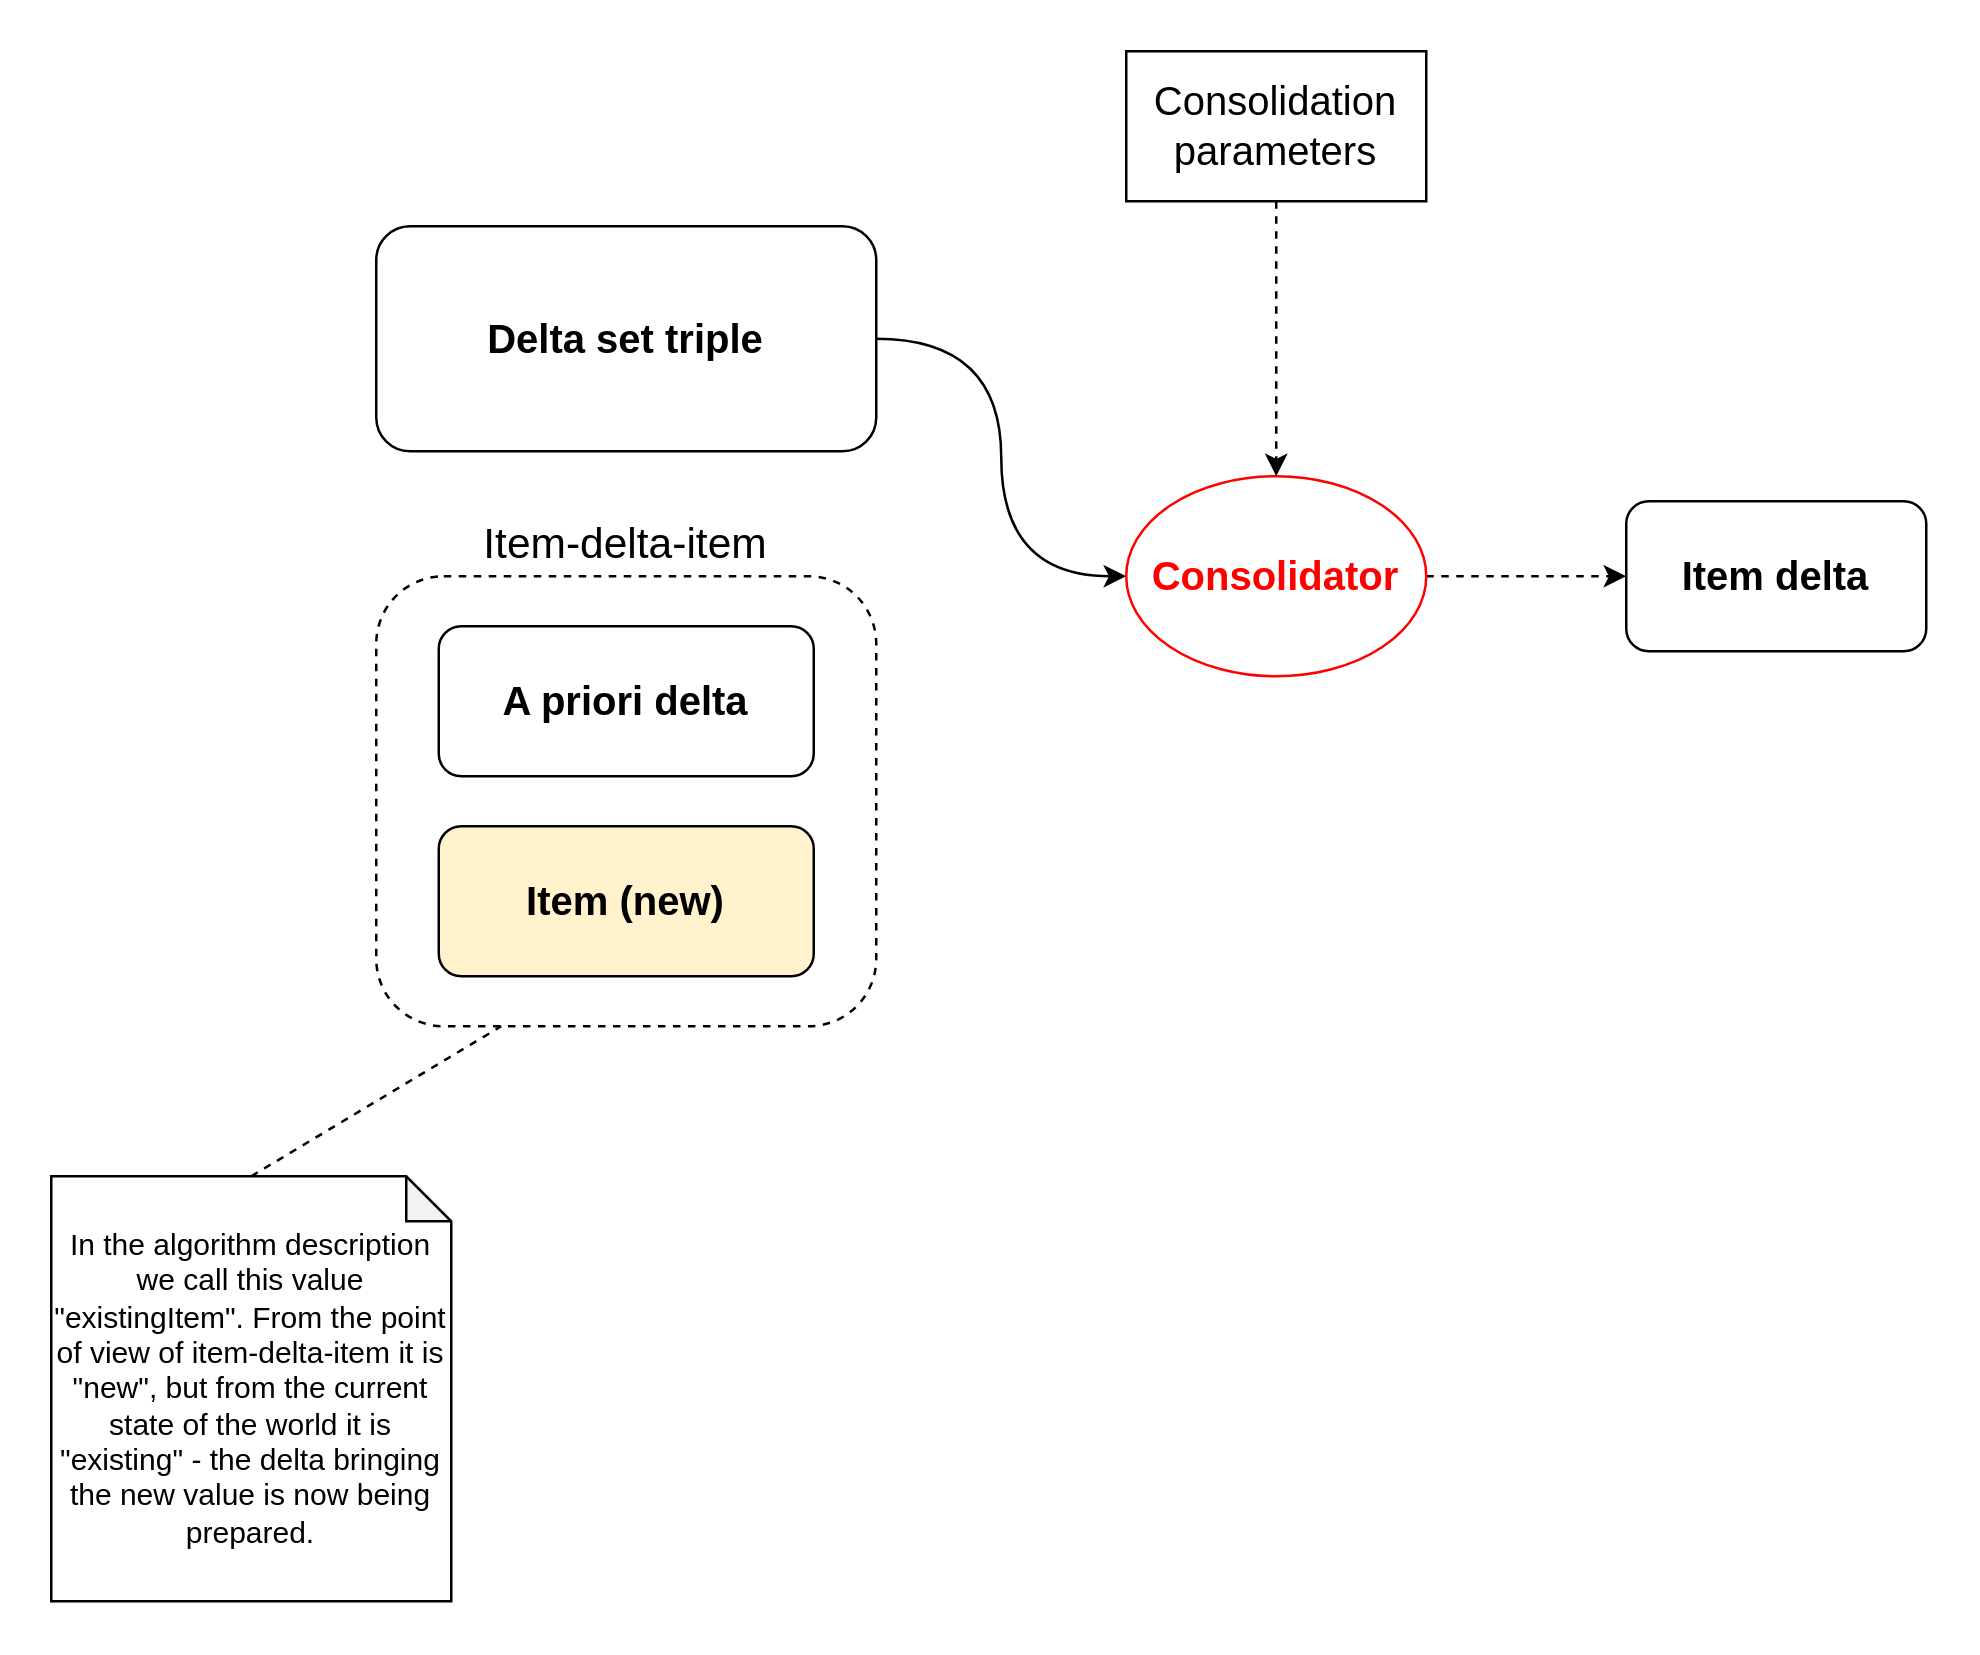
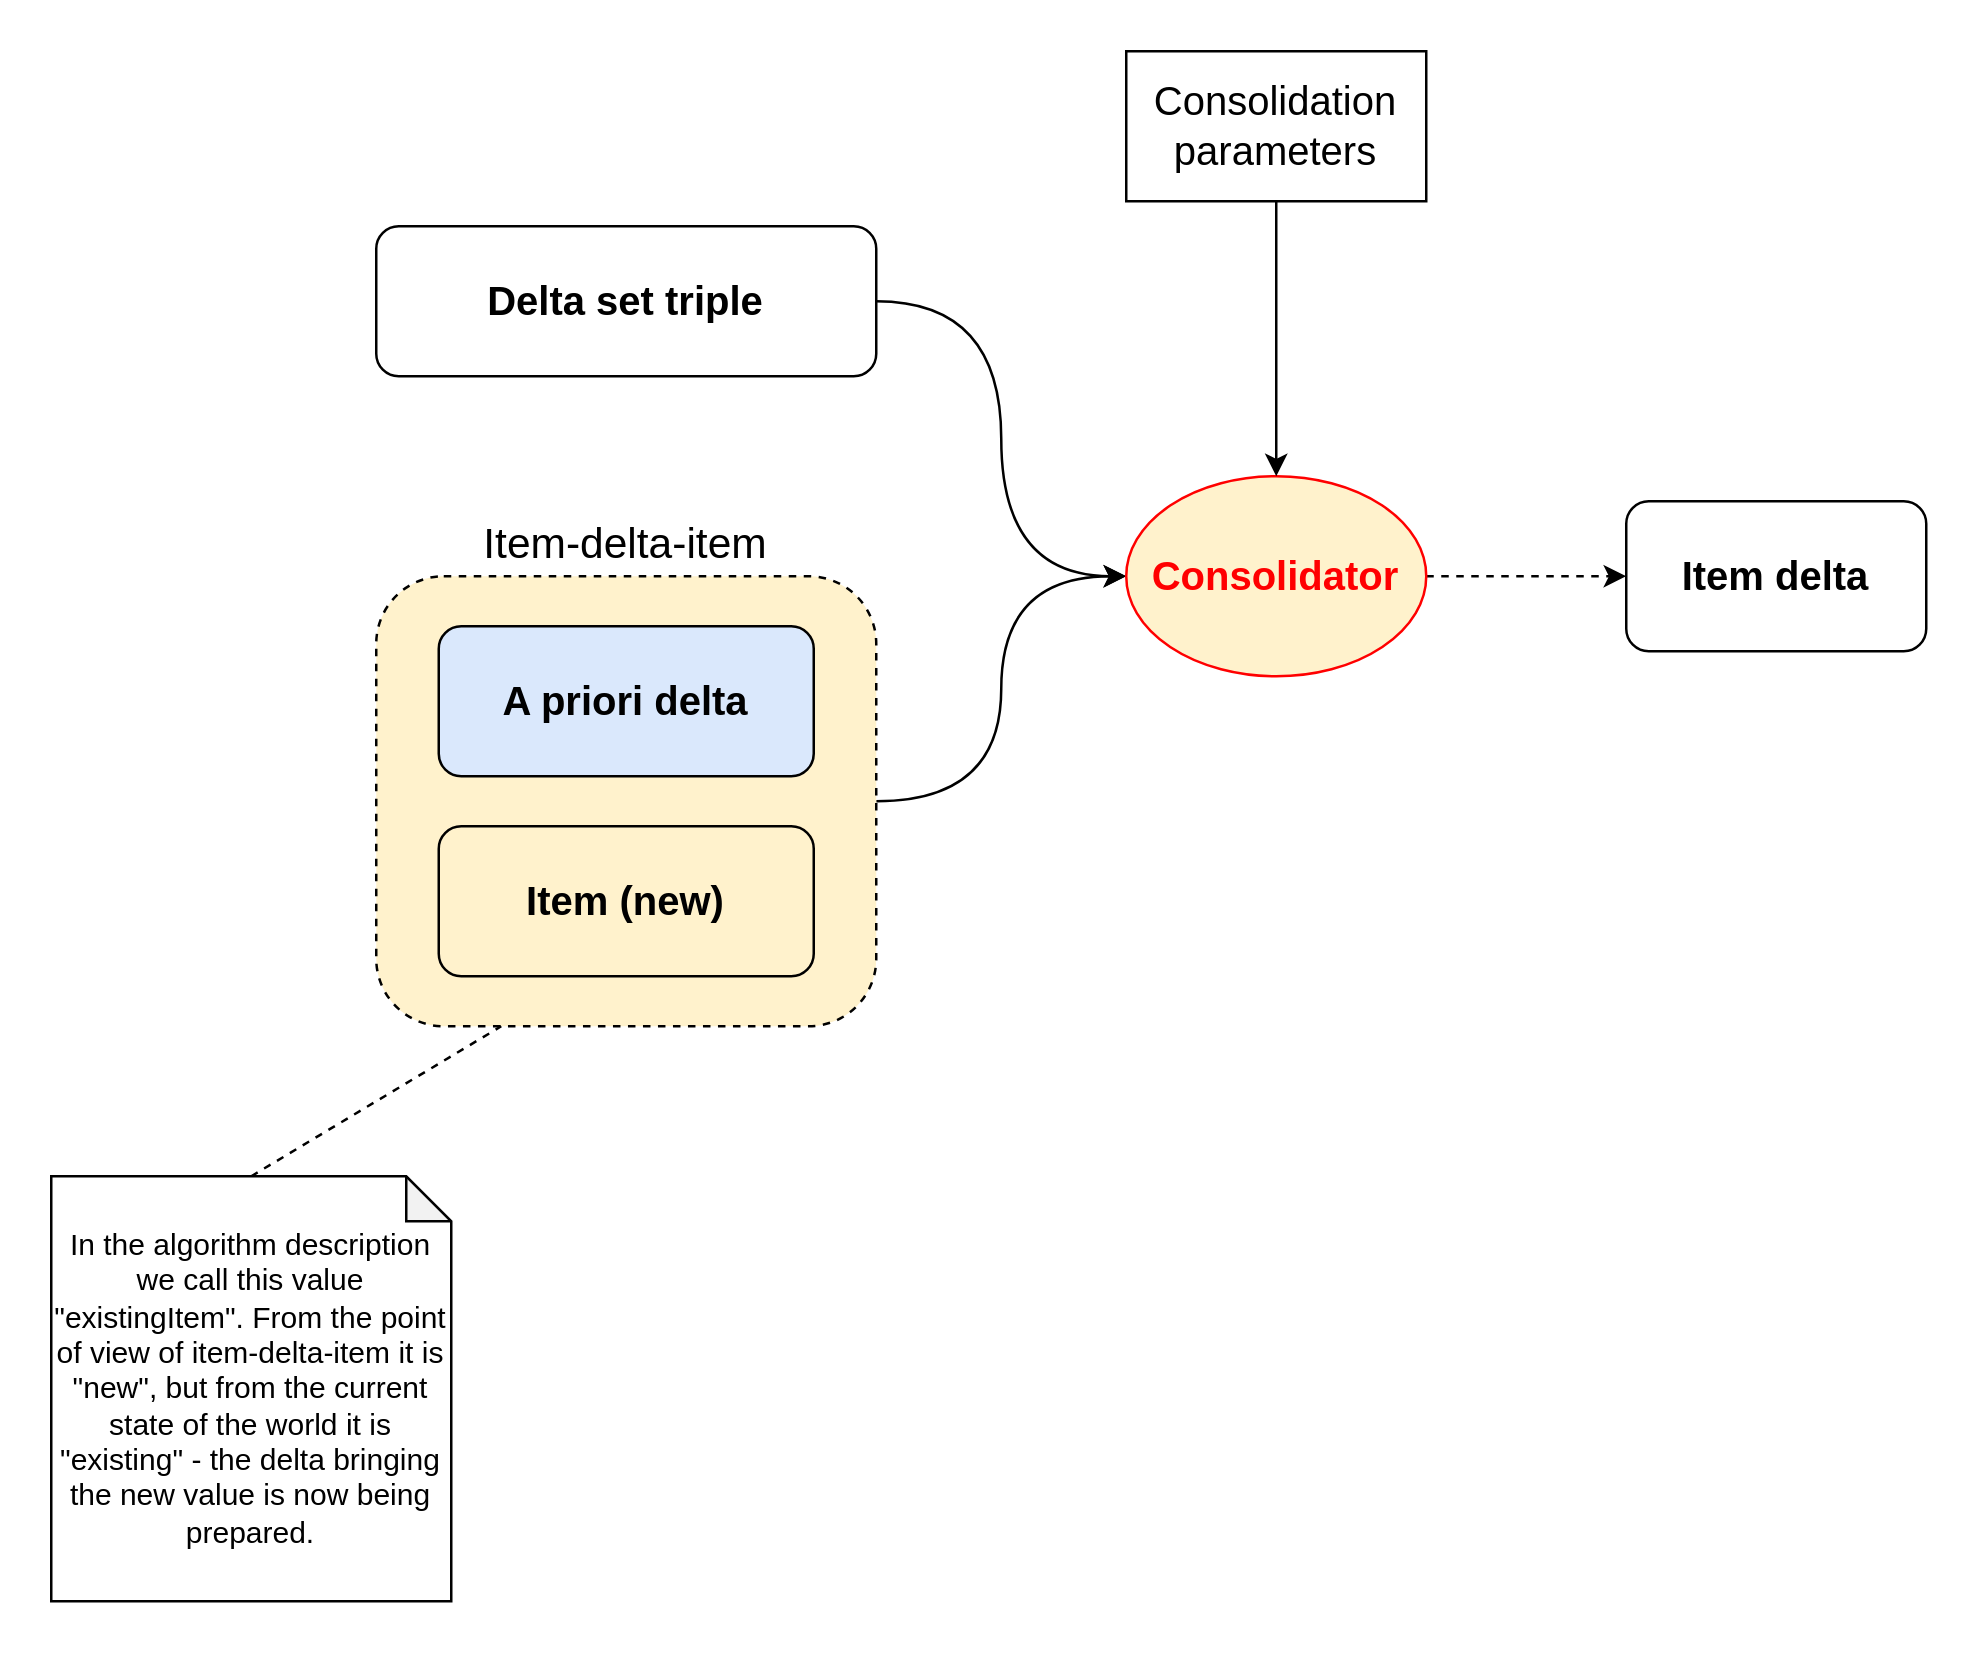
edge "Consolidation parameters" -> "Consolidator": style dashed -> solid
node "Delta set triple": size 500x225 -> 500x150
node "Consolidator": fillcolor #ffffff -> #fff2cc
node "A priori delta": fillcolor #ffffff -> #dae8fc
edge "Item-delta-item" -> "Consolidator": added
node "Item-delta-item": fillcolor #ffffff -> #fff2cc
